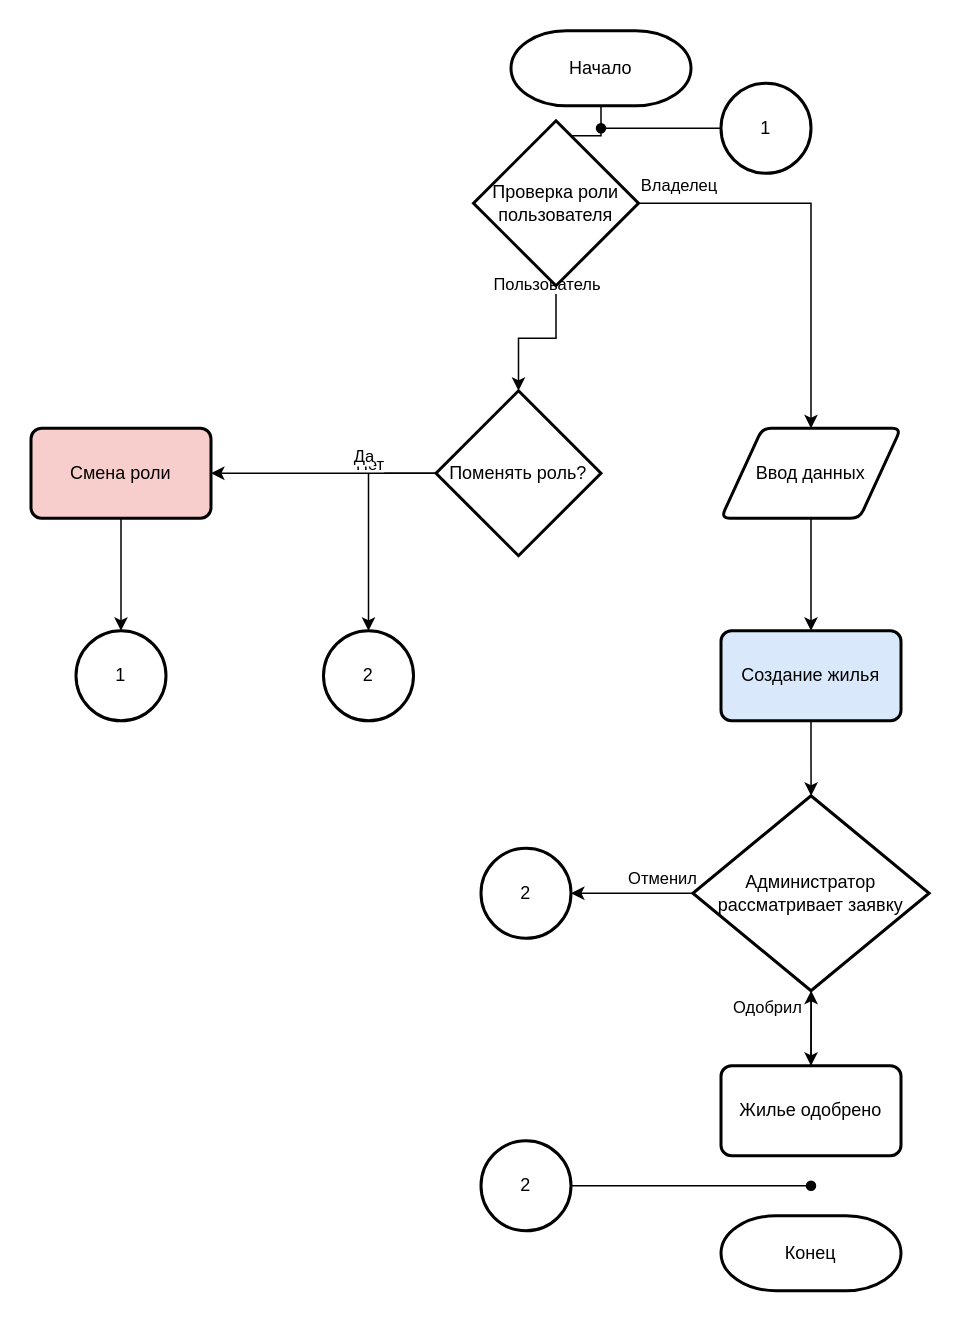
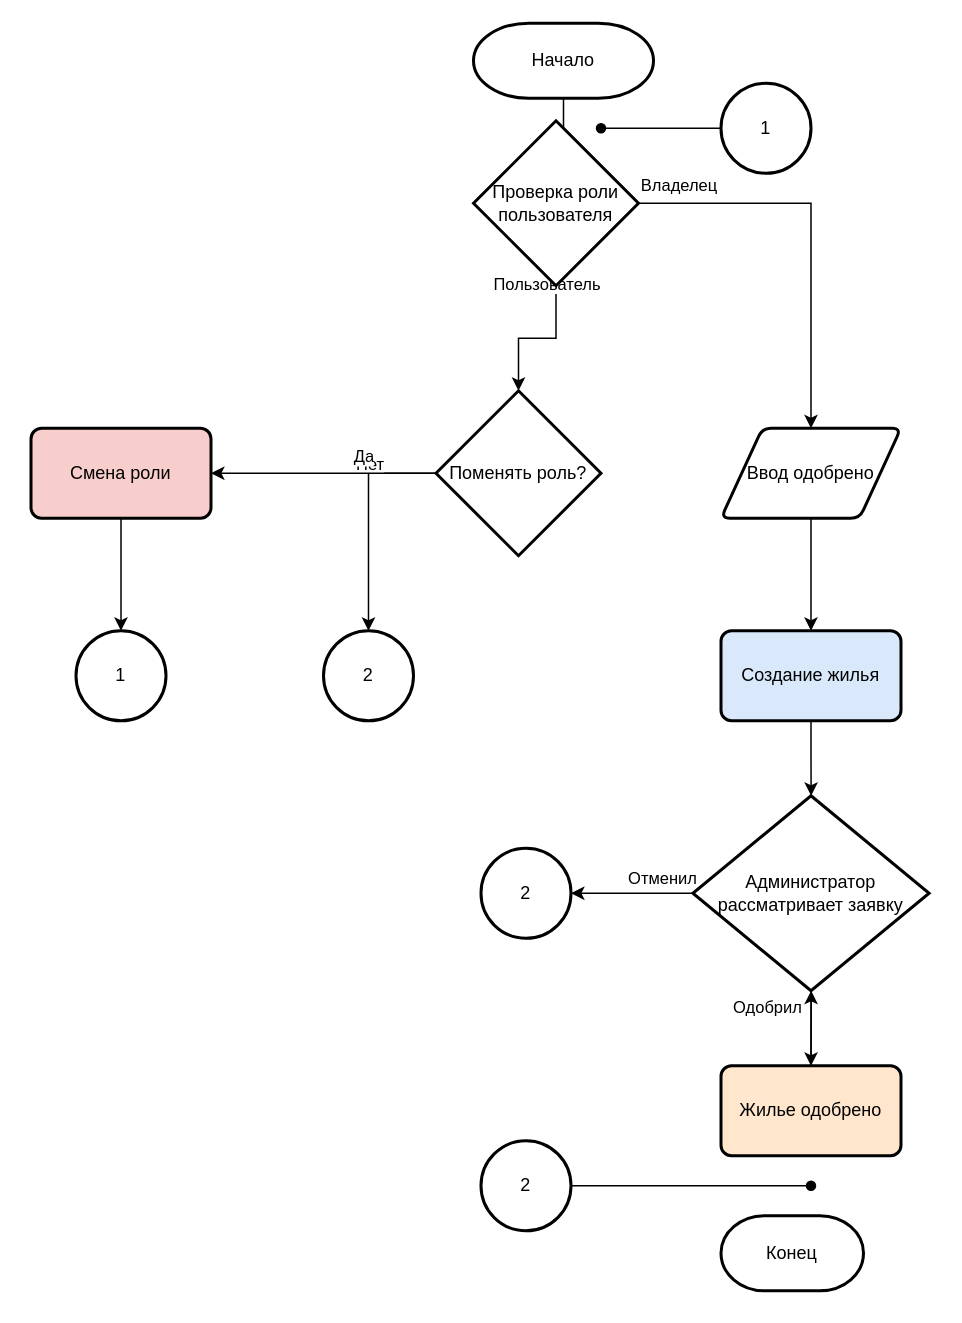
node "Начало": moved (601, 68) -> (563, 61)
node "Ввод данных": label "Ввод данных" -> "Ввод одобрено"
node "Жилье одобрено": fillcolor #ffffff -> #ffe6cc
node "Конец": size 180x75 -> 143x75
